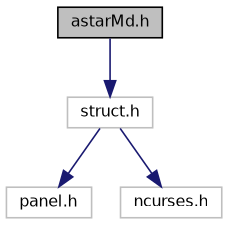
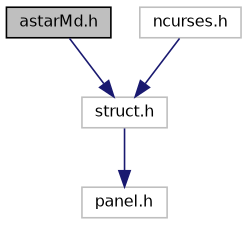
edge "struct.h" -> "ncurses.h": reversed
